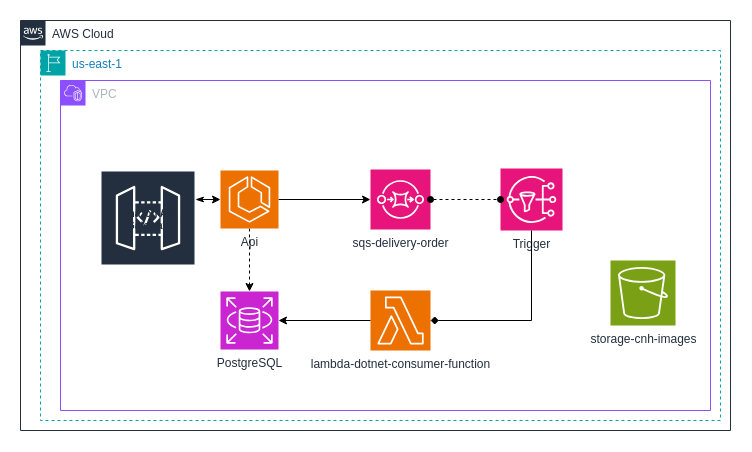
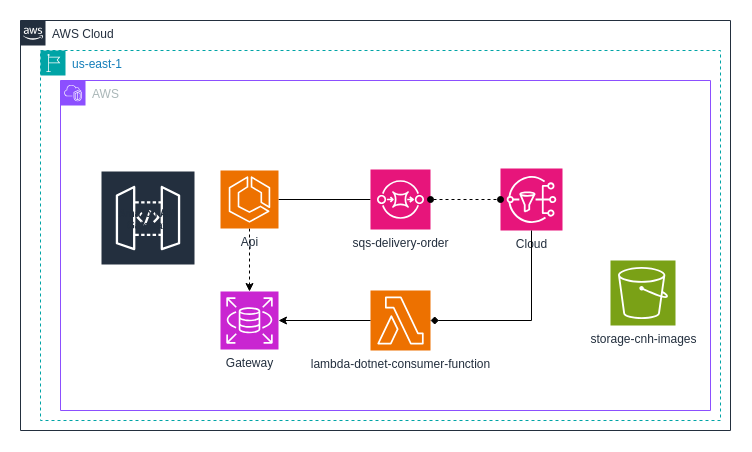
node "VPC": label "VPC" -> "AWS"
edge "Api" -- "Amazon API Gateway": removed
edge "Api" -> "sqs-delivery-order": arrowhead classic -> none
node "Trigger": label "Trigger" -> "Cloud"
node "PostgreSQL": label "PostgreSQL" -> "Gateway"
